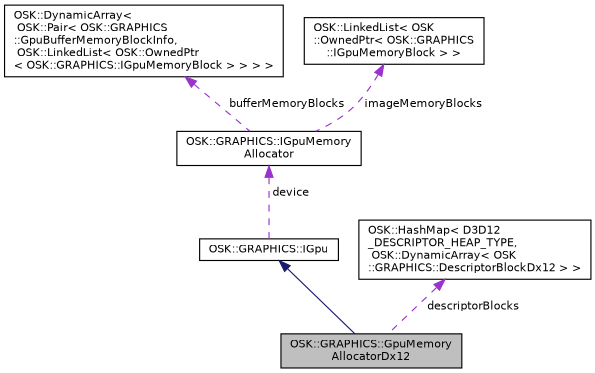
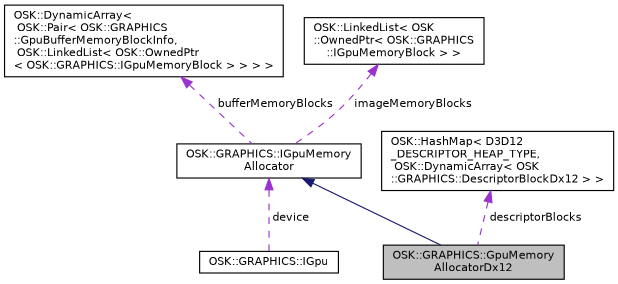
edge "OSK::GRAPHICS::GpuMemory AllocatorDx12" -> "OSK::GRAPHICS::IGpu": now "OSK::GRAPHICS::GpuMemory AllocatorDx12" -> "OSK::GRAPHICS::IGpuMemory Allocator"
